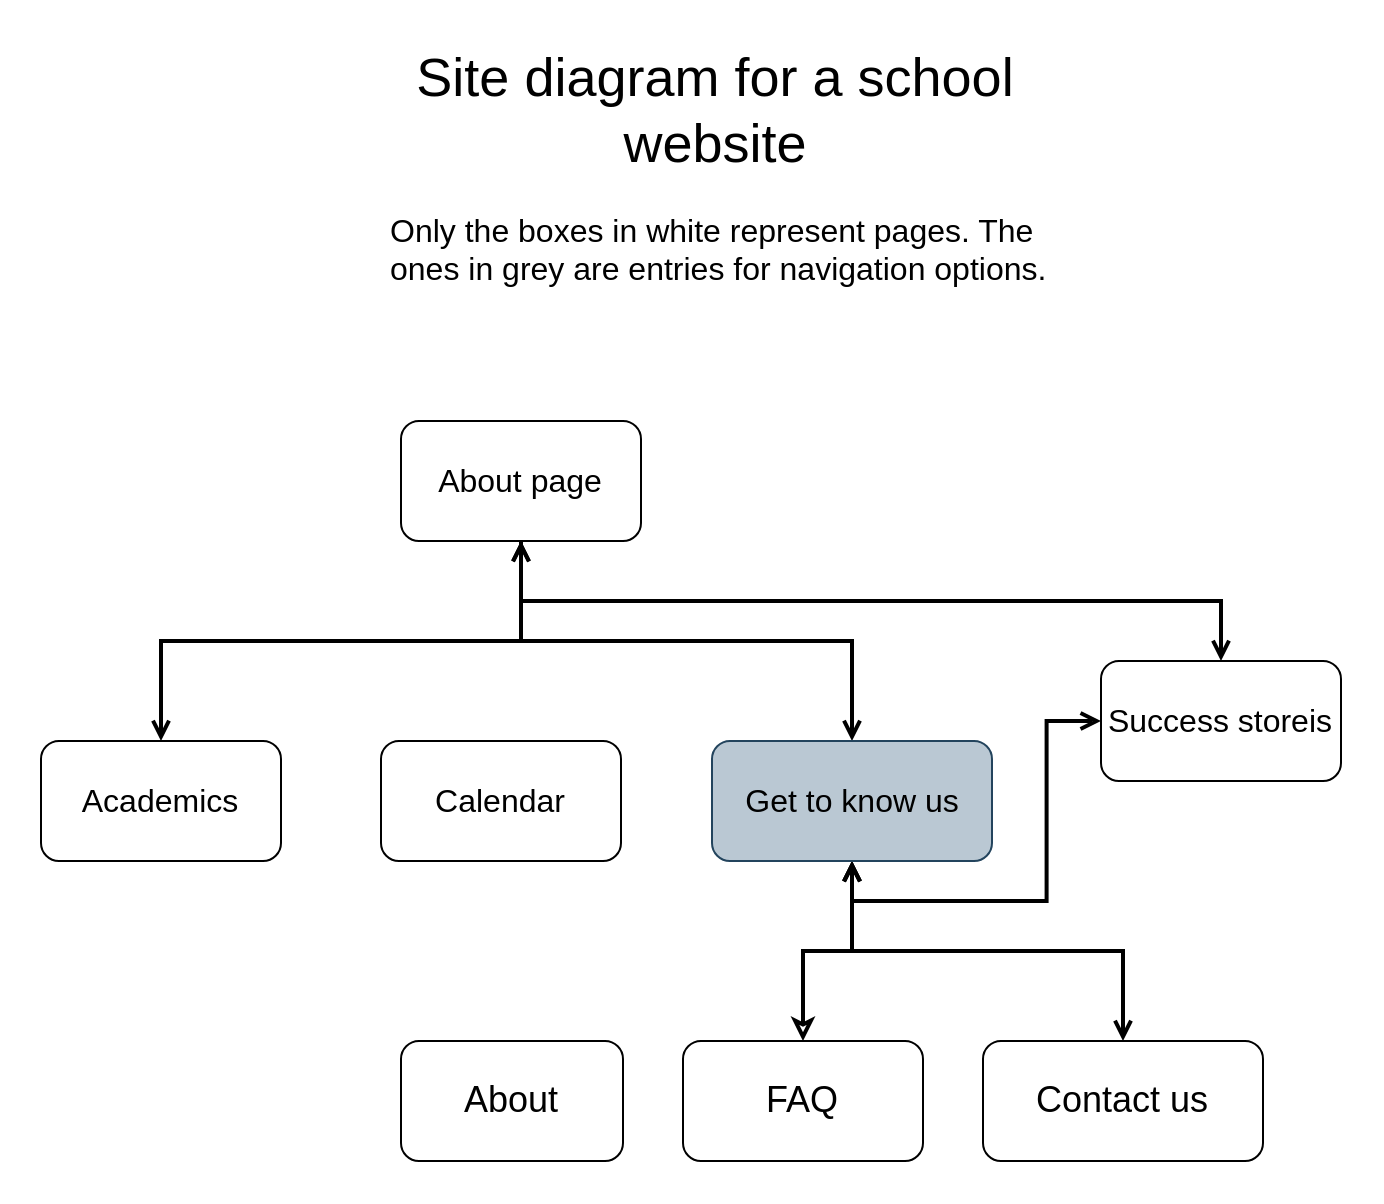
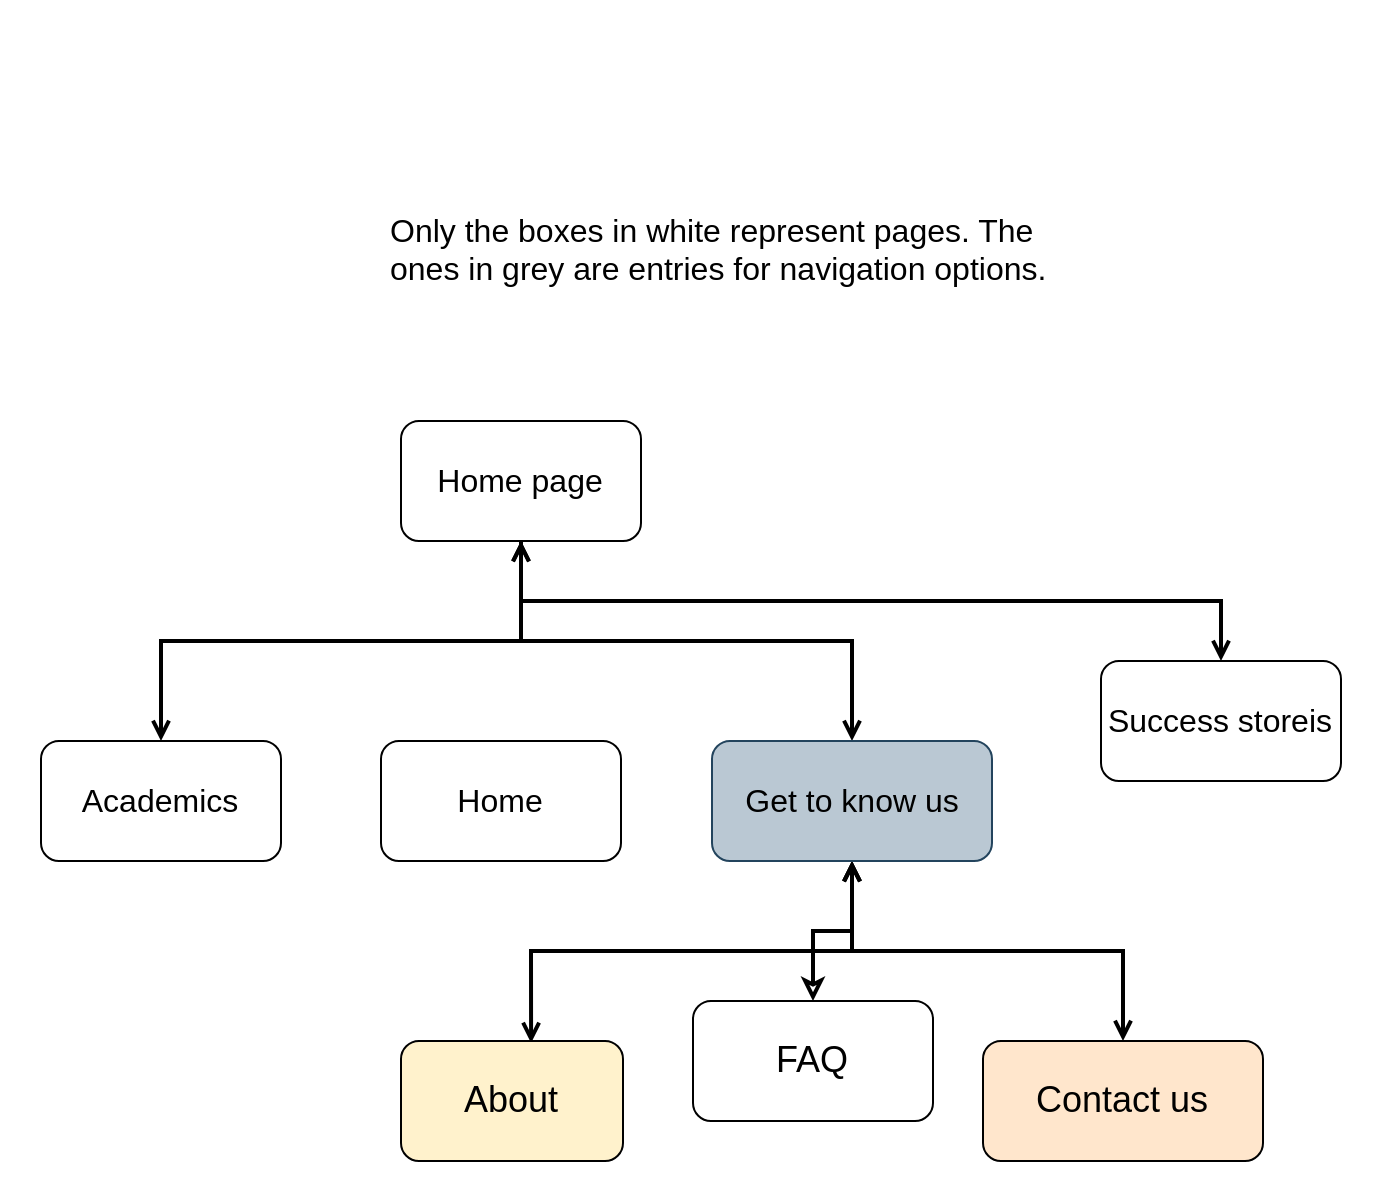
node "Site diagram for a school website": removed
node "About page": label "About page" -> "Home page"
node "Calendar": label "Calendar" -> "Home"
edge "Success storeis" -- "Get to know us": now "About" -- "Get to know us"
node "About": fillcolor #ffffff -> #fff2cc
node "FAQ": moved (803, 1101) -> (813, 1061)
node "Contact us": fillcolor #ffffff -> #ffe6cc
